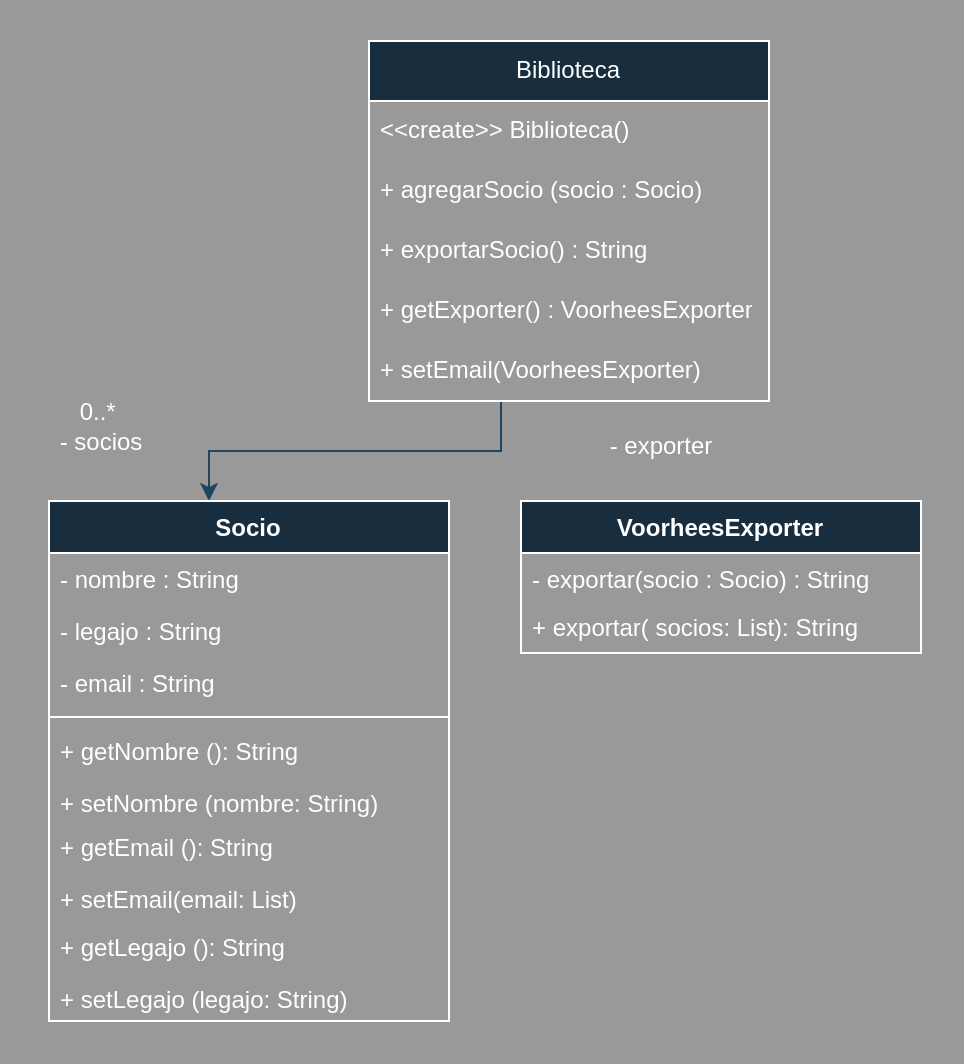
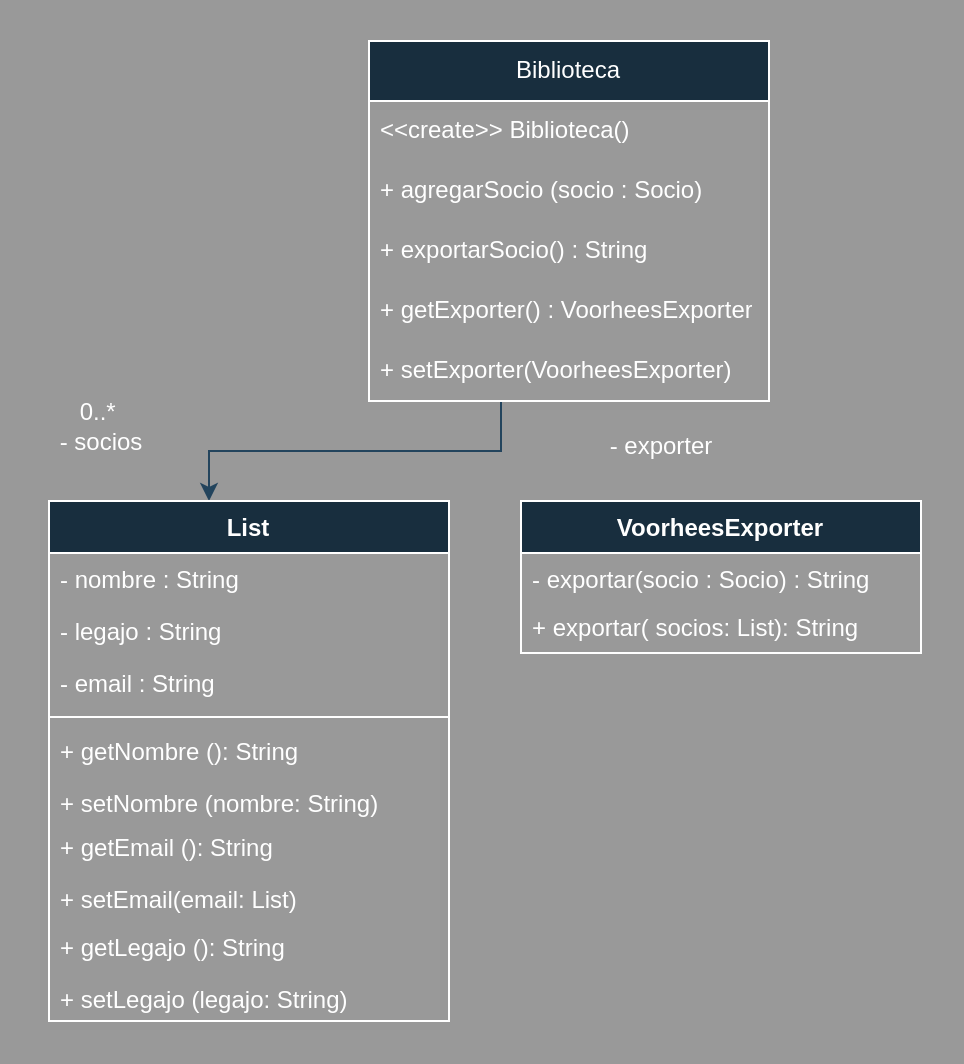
node "+ setEmail(VoorheesExporter)": label "+ setEmail(VoorheesExporter)" -> "+ setExporter(VoorheesExporter)"
node "Socio": label "Socio" -> "List"
